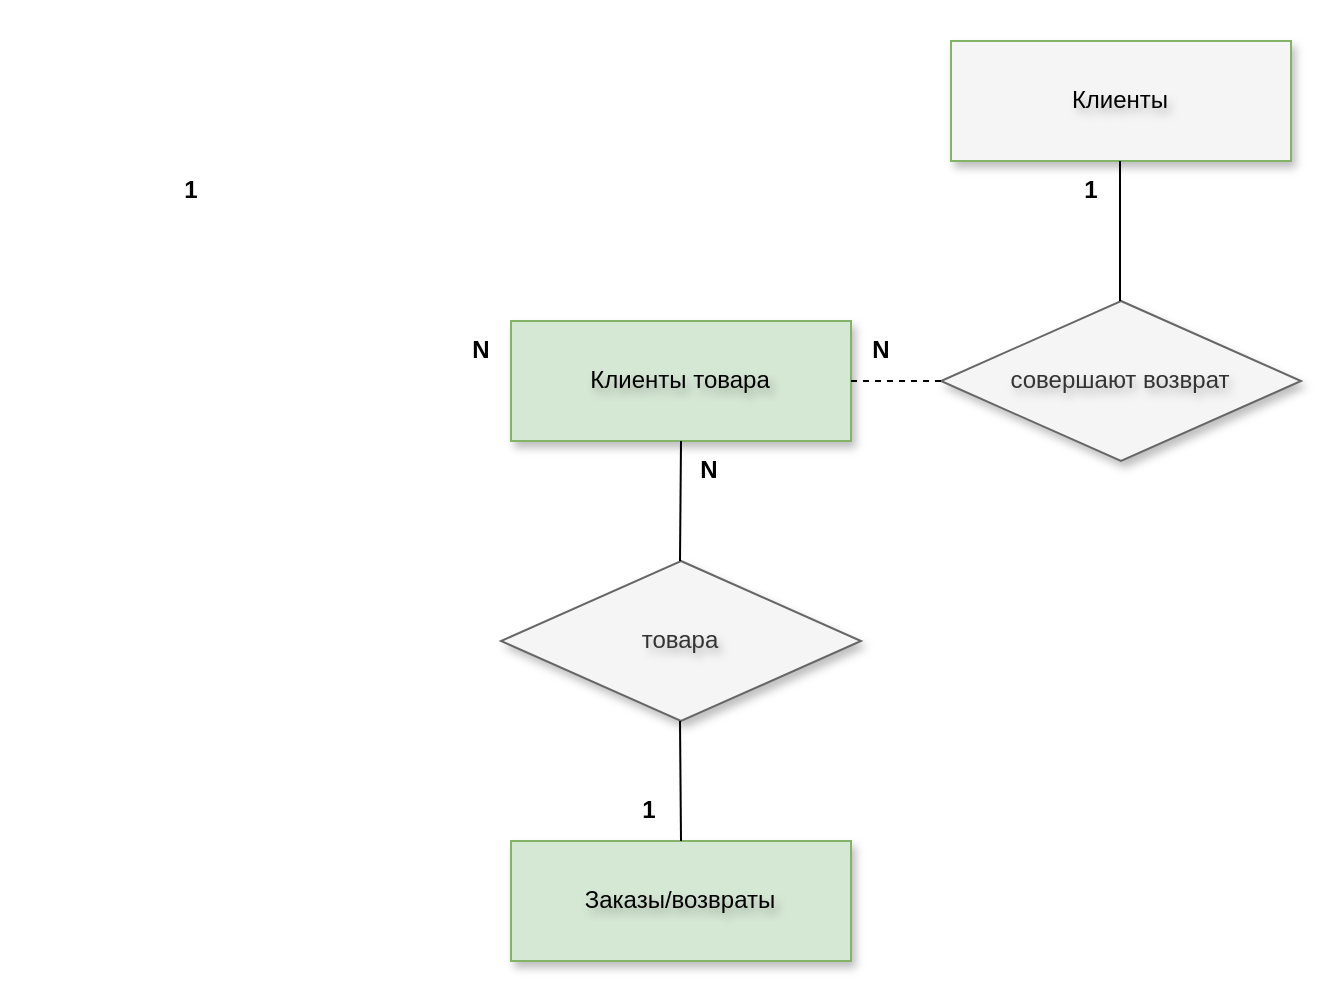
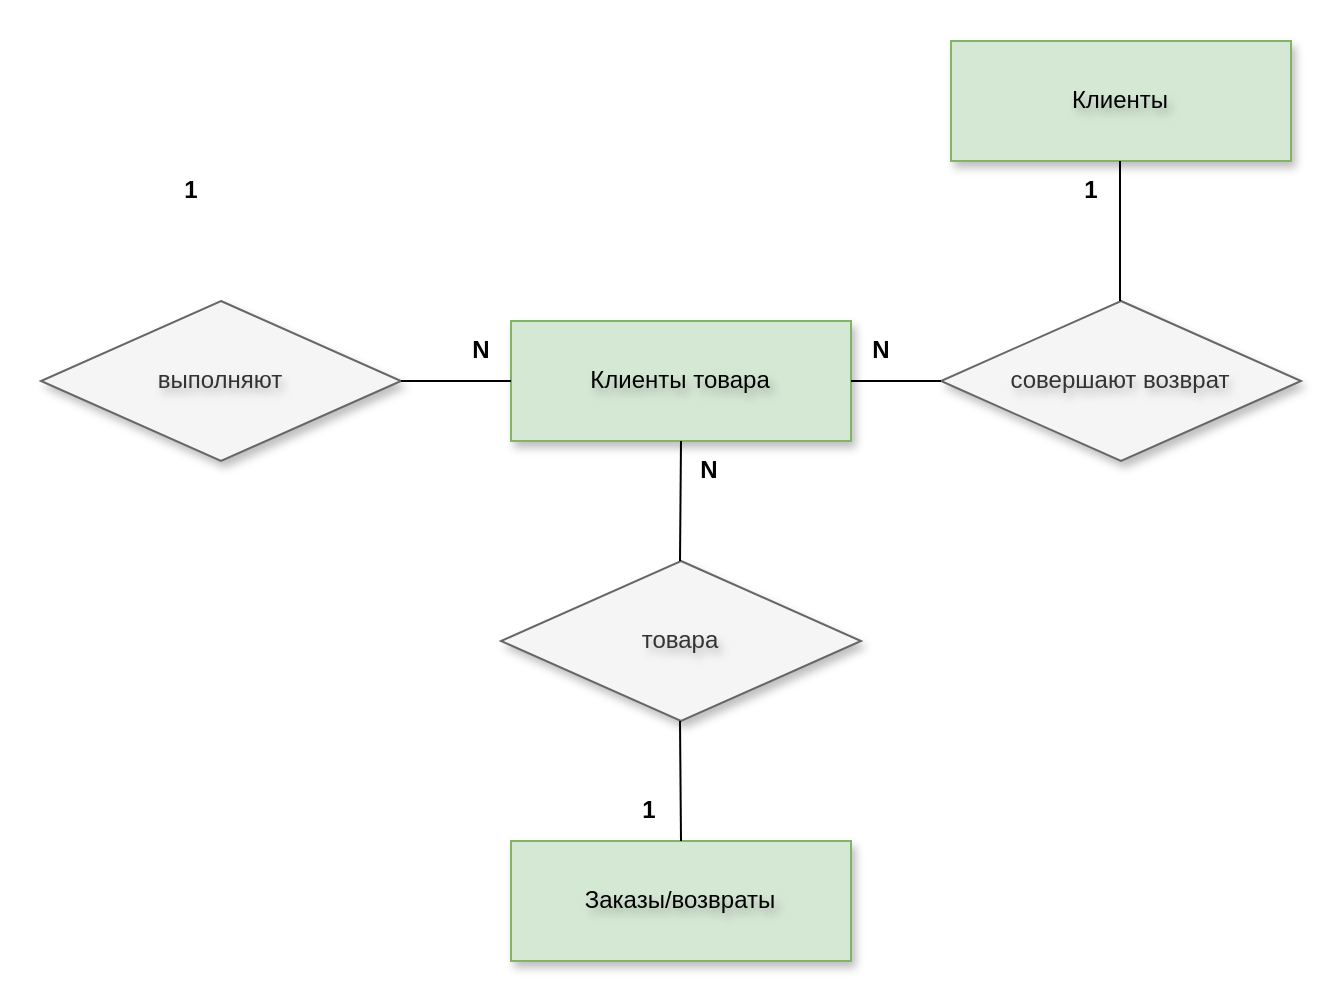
node "Клиенты": fillcolor #f5f5f5 -> #d5e8d4
node "выполняют": added
edge "выполняют" -- "Клиенты товара": added
edge "Клиенты товара" -- "совершают возврат": style dashed -> solid
